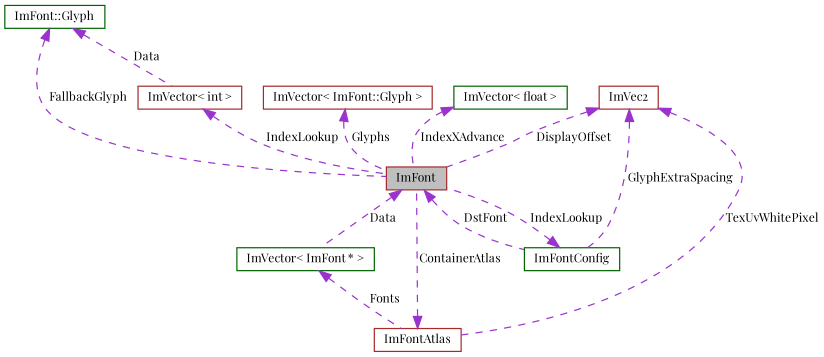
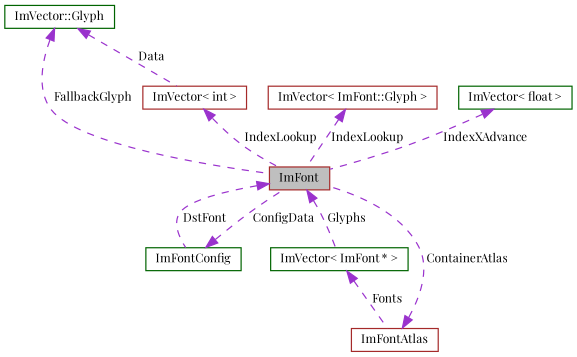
node "ImFont::Glyph": label "ImFont::Glyph" -> "ImVector::Glyph"
node "ImVec2": removed
edge "ImFont" -> "ImVector< ImFont::Glyph >": label " Glyphs" -> " IndexLookup"
edge "ImVector< ImFont * >" -> "ImFont": label " Data" -> " Glyphs"
edge "ImFont" -> "ImFontConfig": label " IndexLookup" -> " ConfigData"
